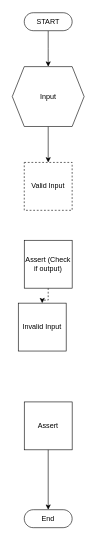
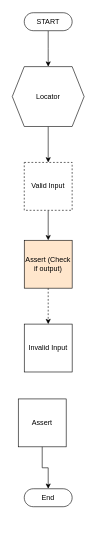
node "Input": label "Input" -> "Locator"
edge "Valid Input" -> "Assert (Check if output)": added
node "Assert (Check if output)": fillcolor #ffffff -> #ffe6cc
node "Invalid Input": moved (42, 327) -> (48, 348)
node "Assert": moved (48, 426) -> (42, 423)
node "End": moved (48, 519) -> (48, 498)
